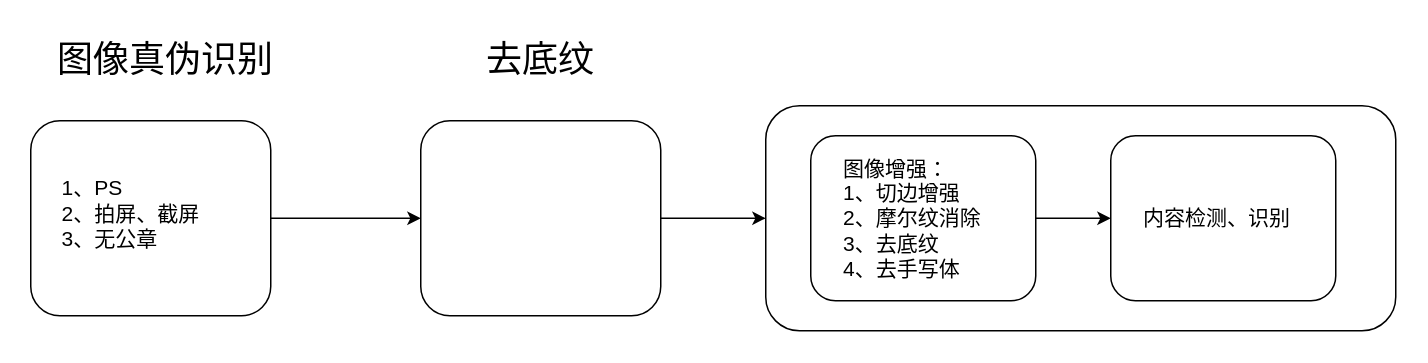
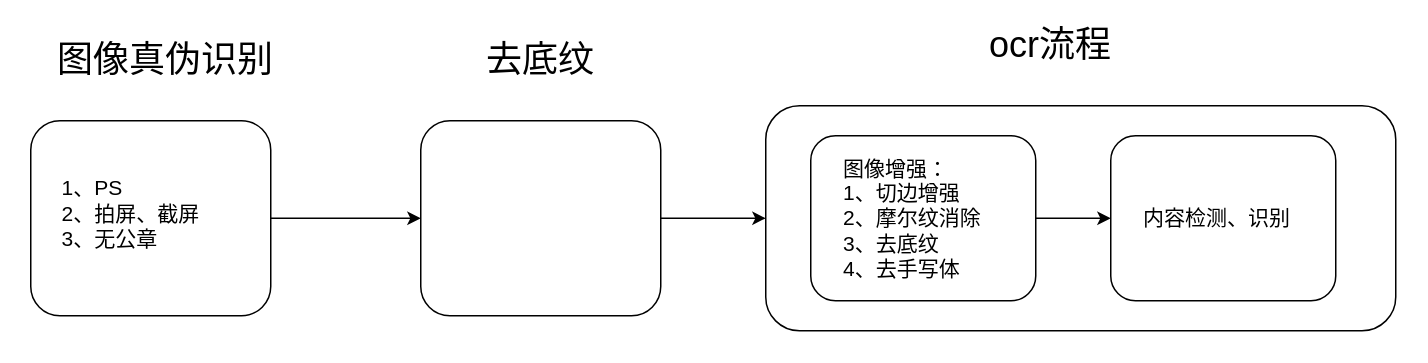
node "ocr流程": added
